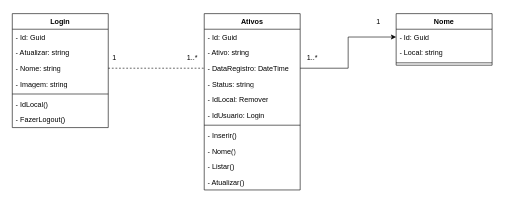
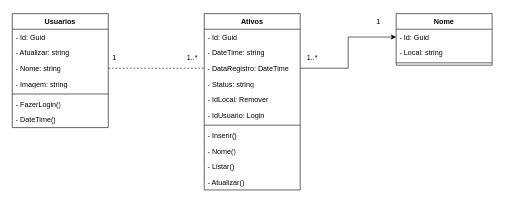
node "Login": label "Login" -> "Usuarios"
node "- Ativo: string": label "- Ativo: string" -> "- DateTime: string"
node "- IdLocal()": label "- IdLocal()" -> "- FazerLogin()"
node "- FazerLogout()": label "- FazerLogout()" -> "- DateTime()"
